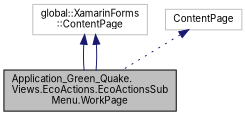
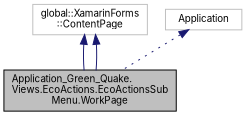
node "ContentPage": label "ContentPage" -> "Application"
